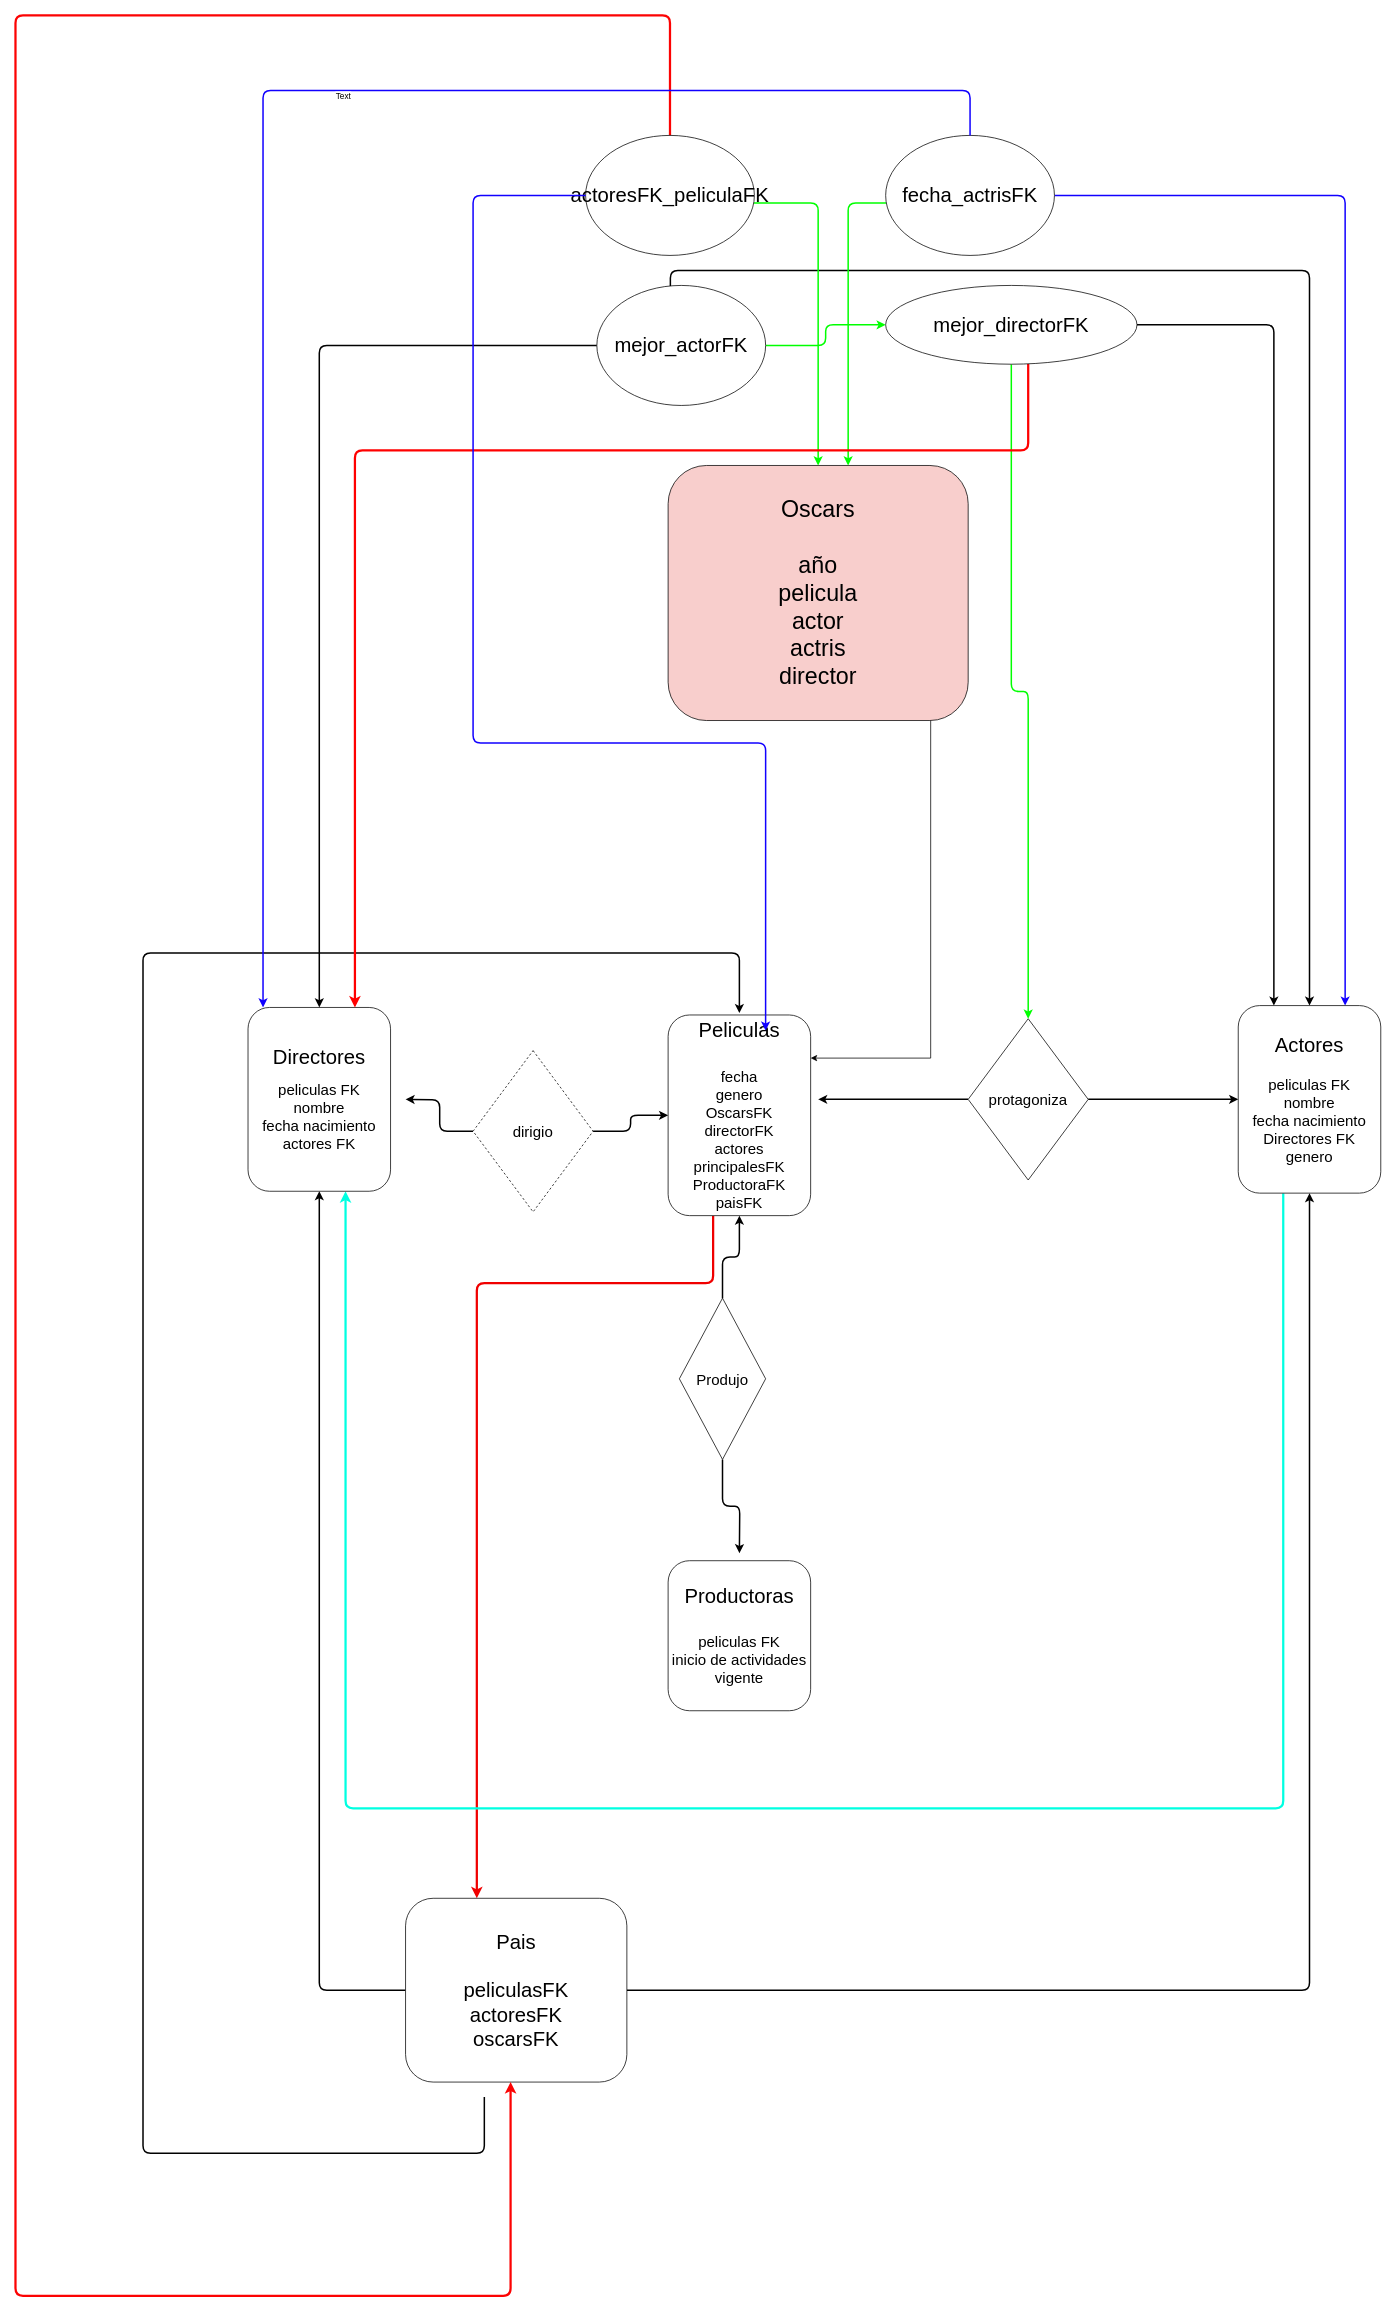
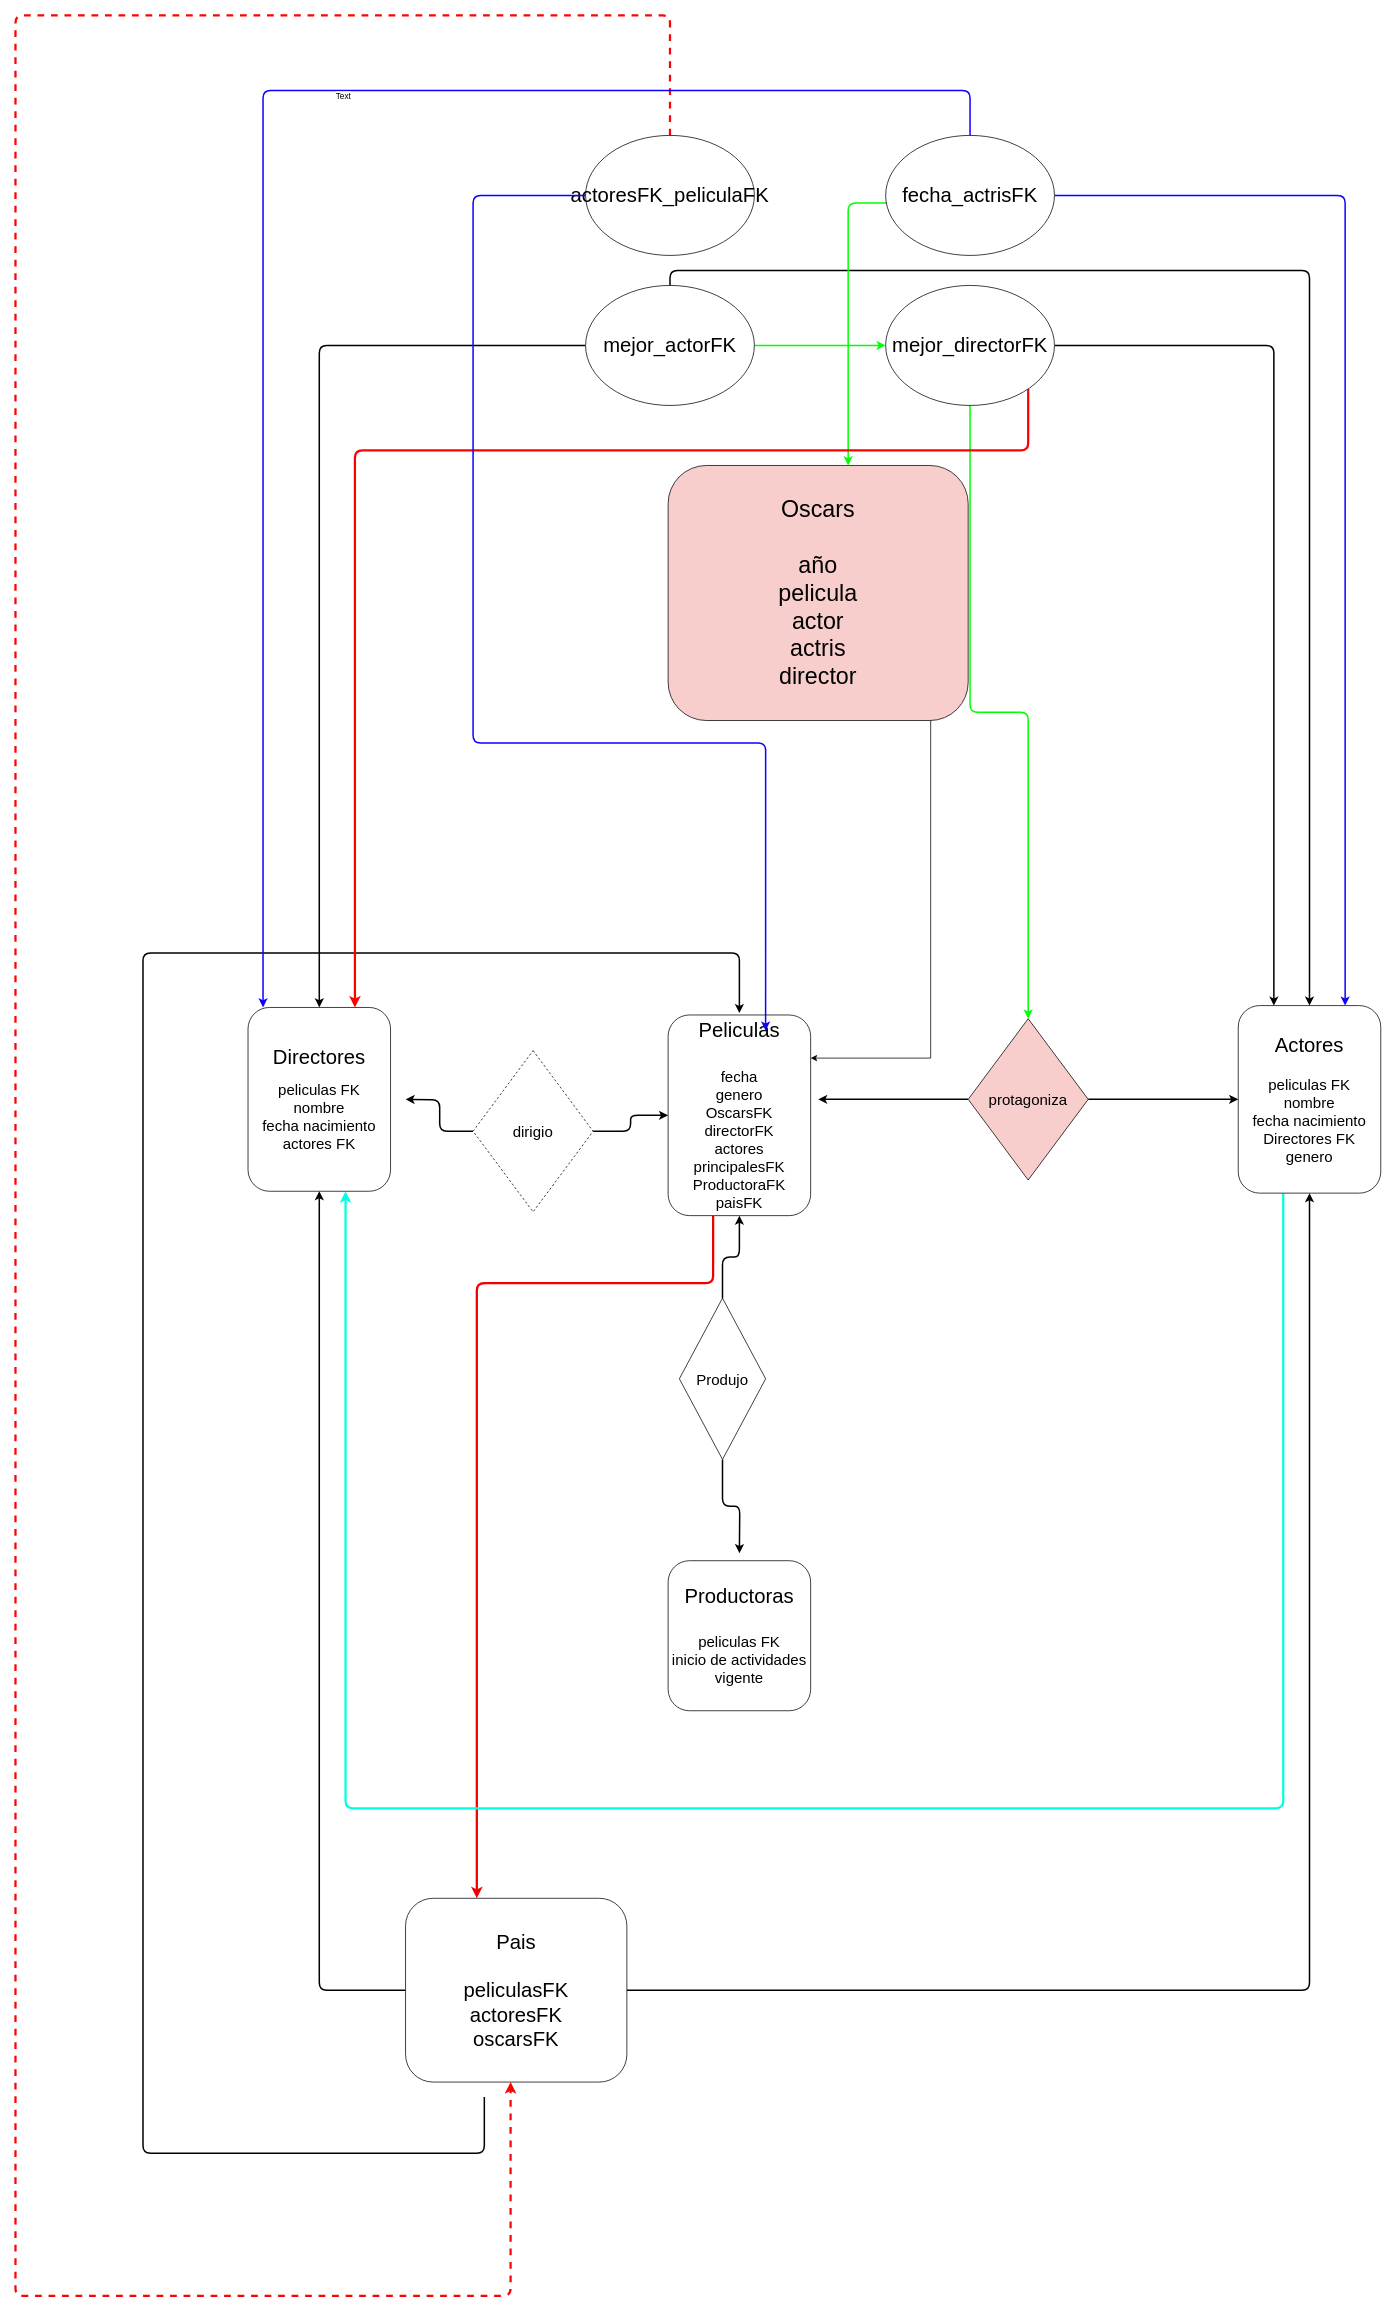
edge "actoresFK_peliculaFK" -> "Oscars año pelicula actor actris director": removed
node "mejor_directorFK": size 251x79 -> 169x120
node "mejor_actorFK": moved (681, 345) -> (670, 345)
node "protagoniza": fillcolor #ffffff -> #f8cecc
edge "actoresFK_peliculaFK" -> "Pais peliculasFK actoresFK oscarsFK": style solid -> dashed
